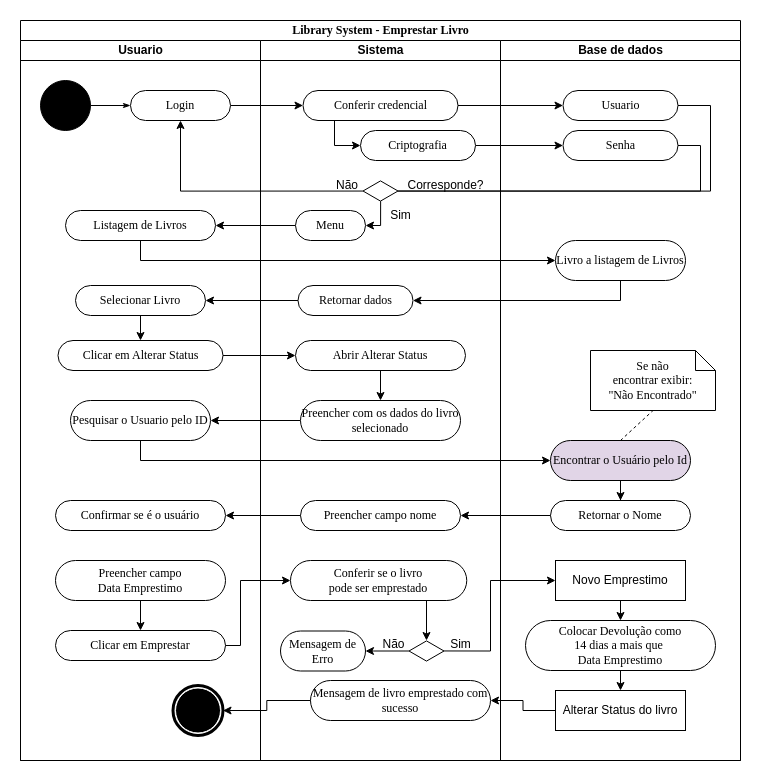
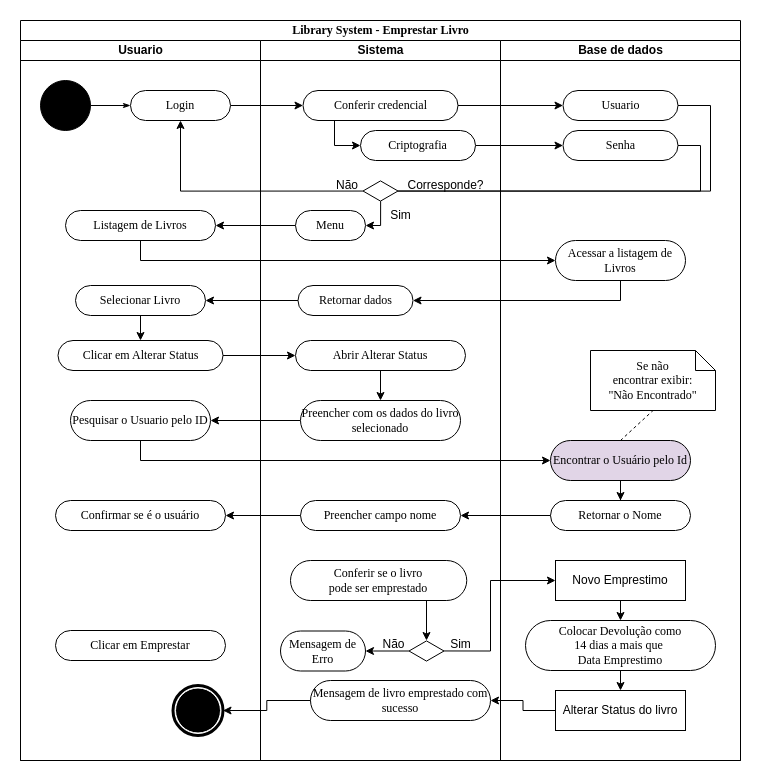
node "Livro a listagem de Livros": label "Livro a listagem de Livros" -> "Acessar a listagem de Livros"
node "Preencher campo Data Emprestimo": removed
edge "Clicar em Emprestar" -> "Conferir se o livro pode ser emprestado": removed
edge "Preencher campo Data Emprestimo" -> "Clicar em Emprestar": removed
